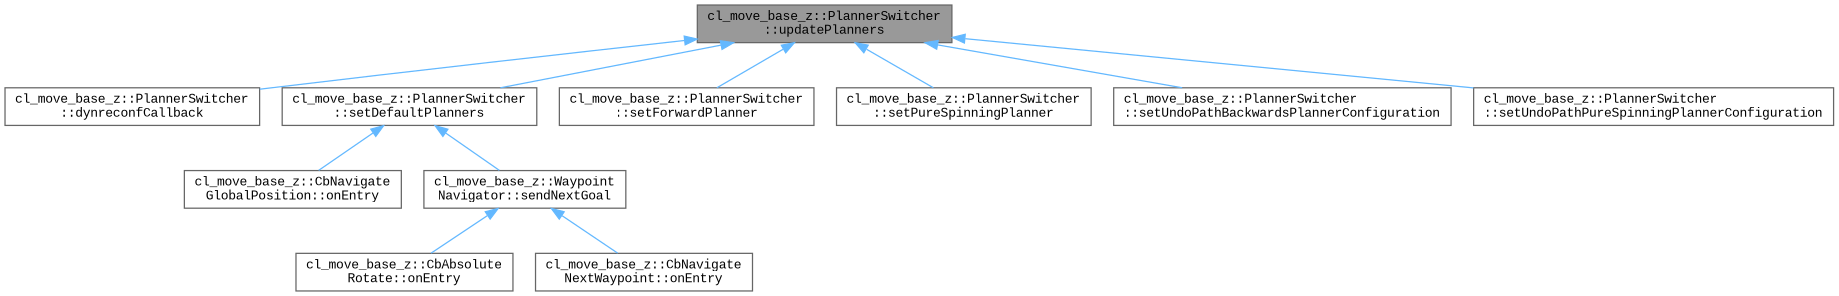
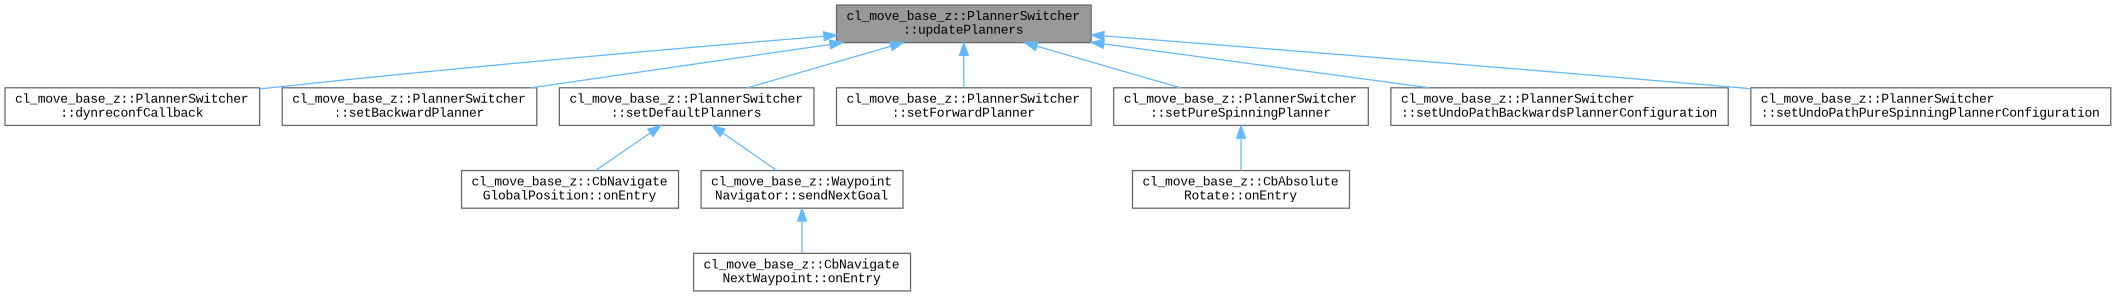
node "cl_move_base_z::PlannerSwitcher ::setBackwardPlanner": added
edge "cl_move_base_z::CbAbsolute Rotate::onEntry" -> "cl_move_base_z::Waypoint Navigator::sendNextGoal": now "cl_move_base_z::CbAbsolute Rotate::onEntry" -> "cl_move_base_z::PlannerSwitcher ::setPureSpinningPlanner"
